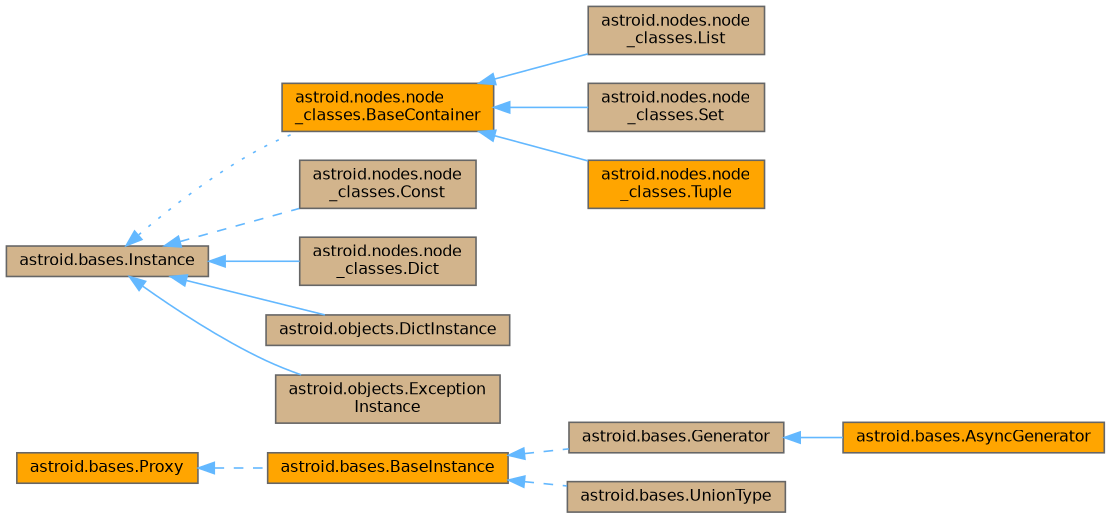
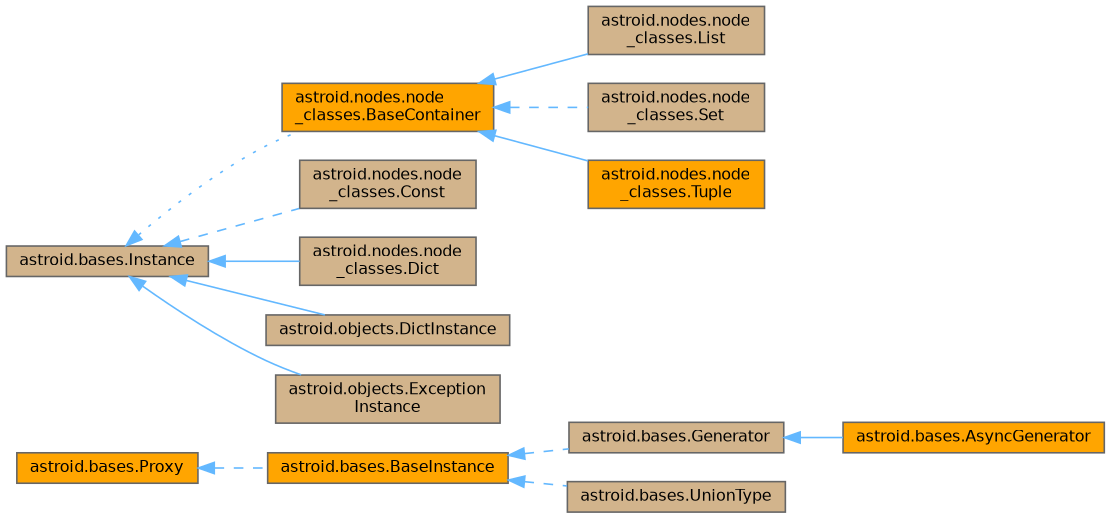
edge "astroid.nodes.node _classes.Set" -> "astroid.nodes.node _classes.BaseContainer": style solid -> dashed
